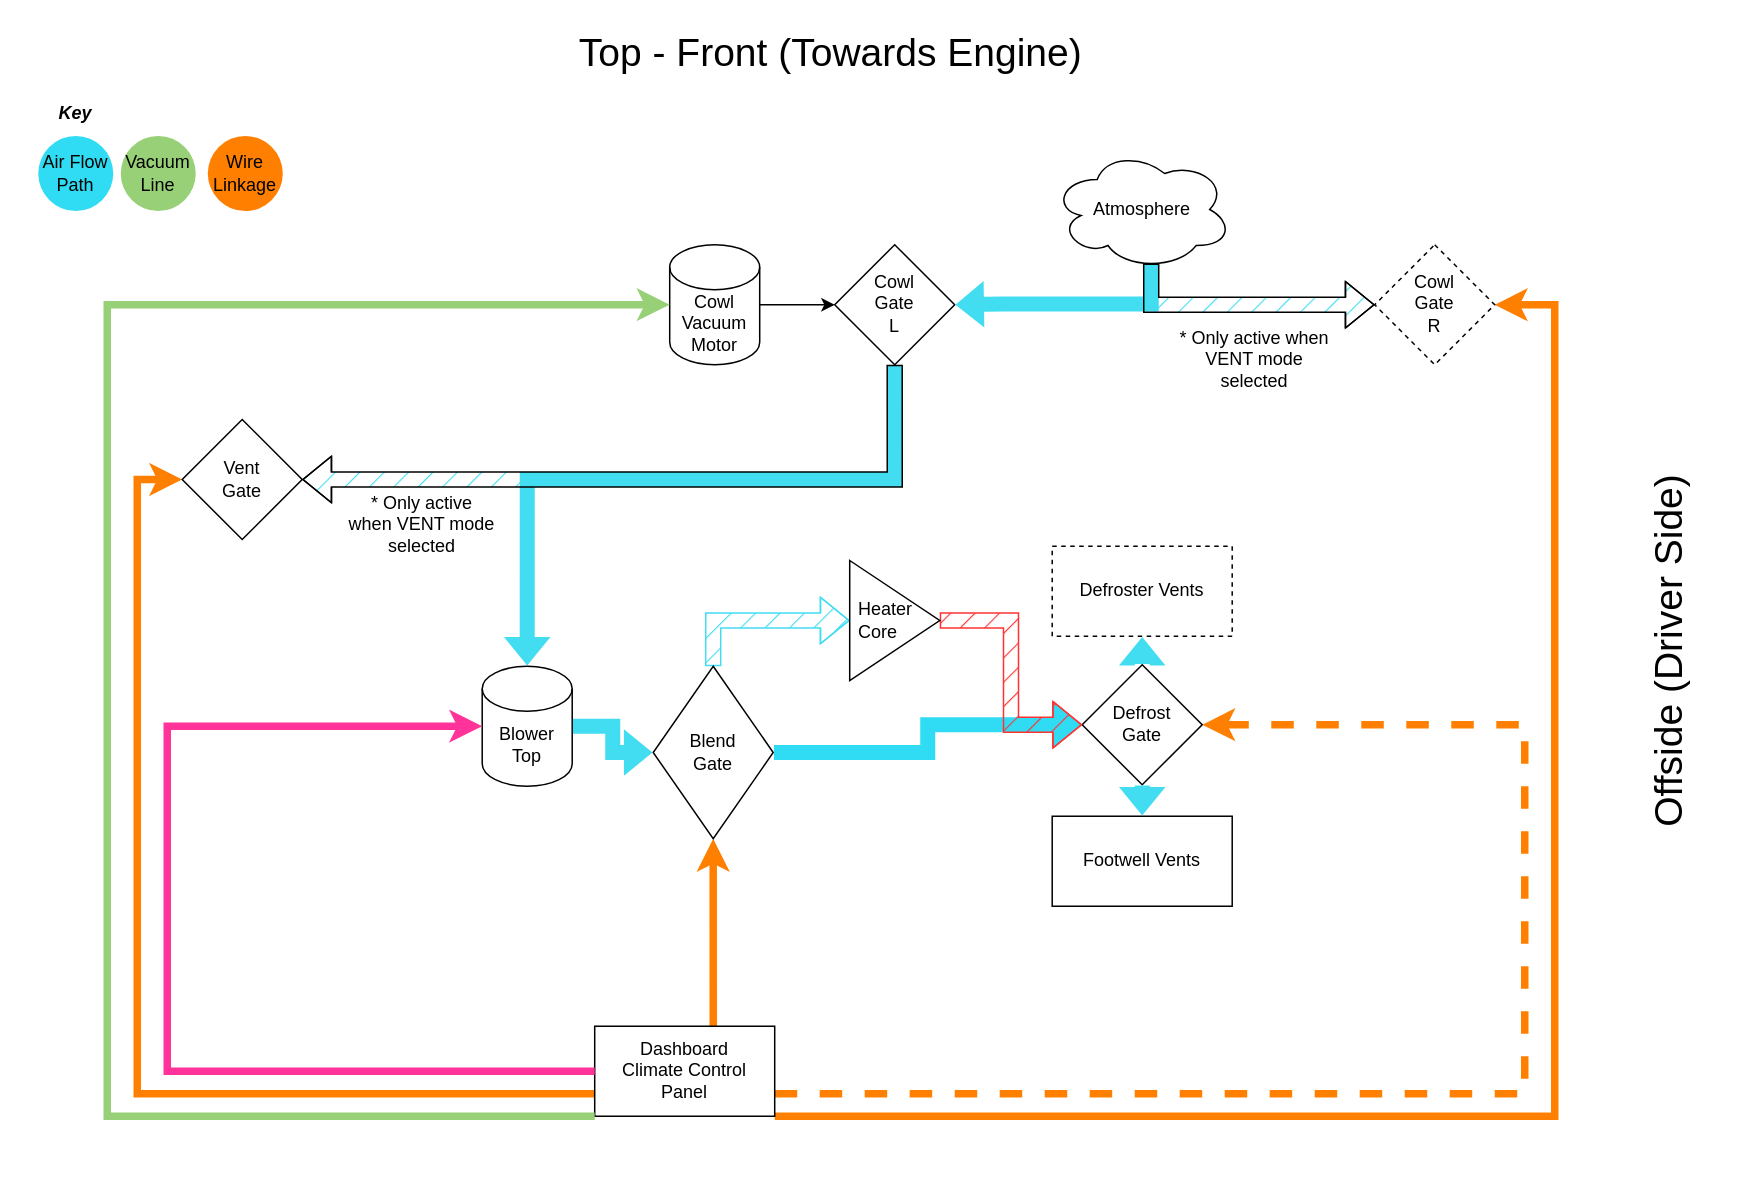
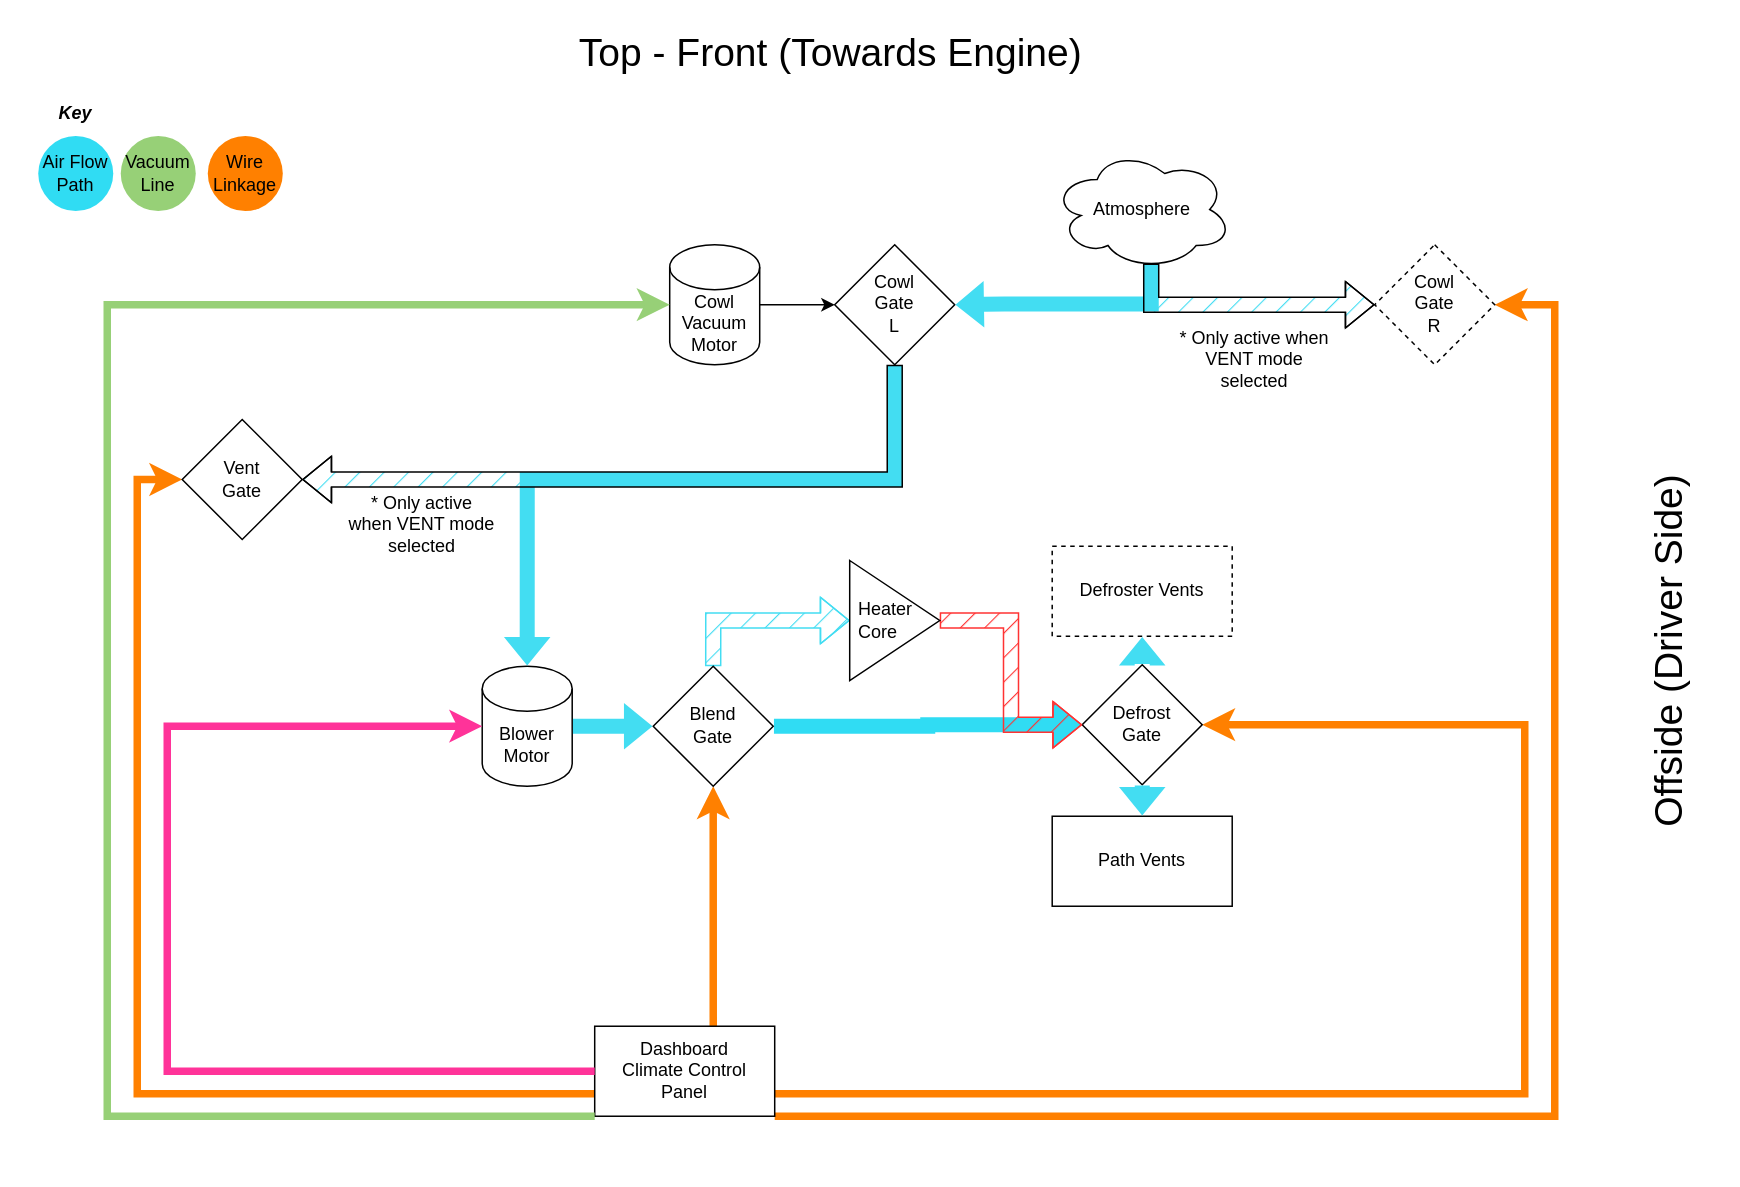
node "Blower Top": label "Blower Top" -> "Blower Motor"
node "Blend Gate": size 120x173 -> 120x120
node "Footwell Vents": label "Footwell Vents" -> "Path Vents"
edge "Dashboard Climate Control Panel" -> "Defrost Gate": style dashed -> solid
